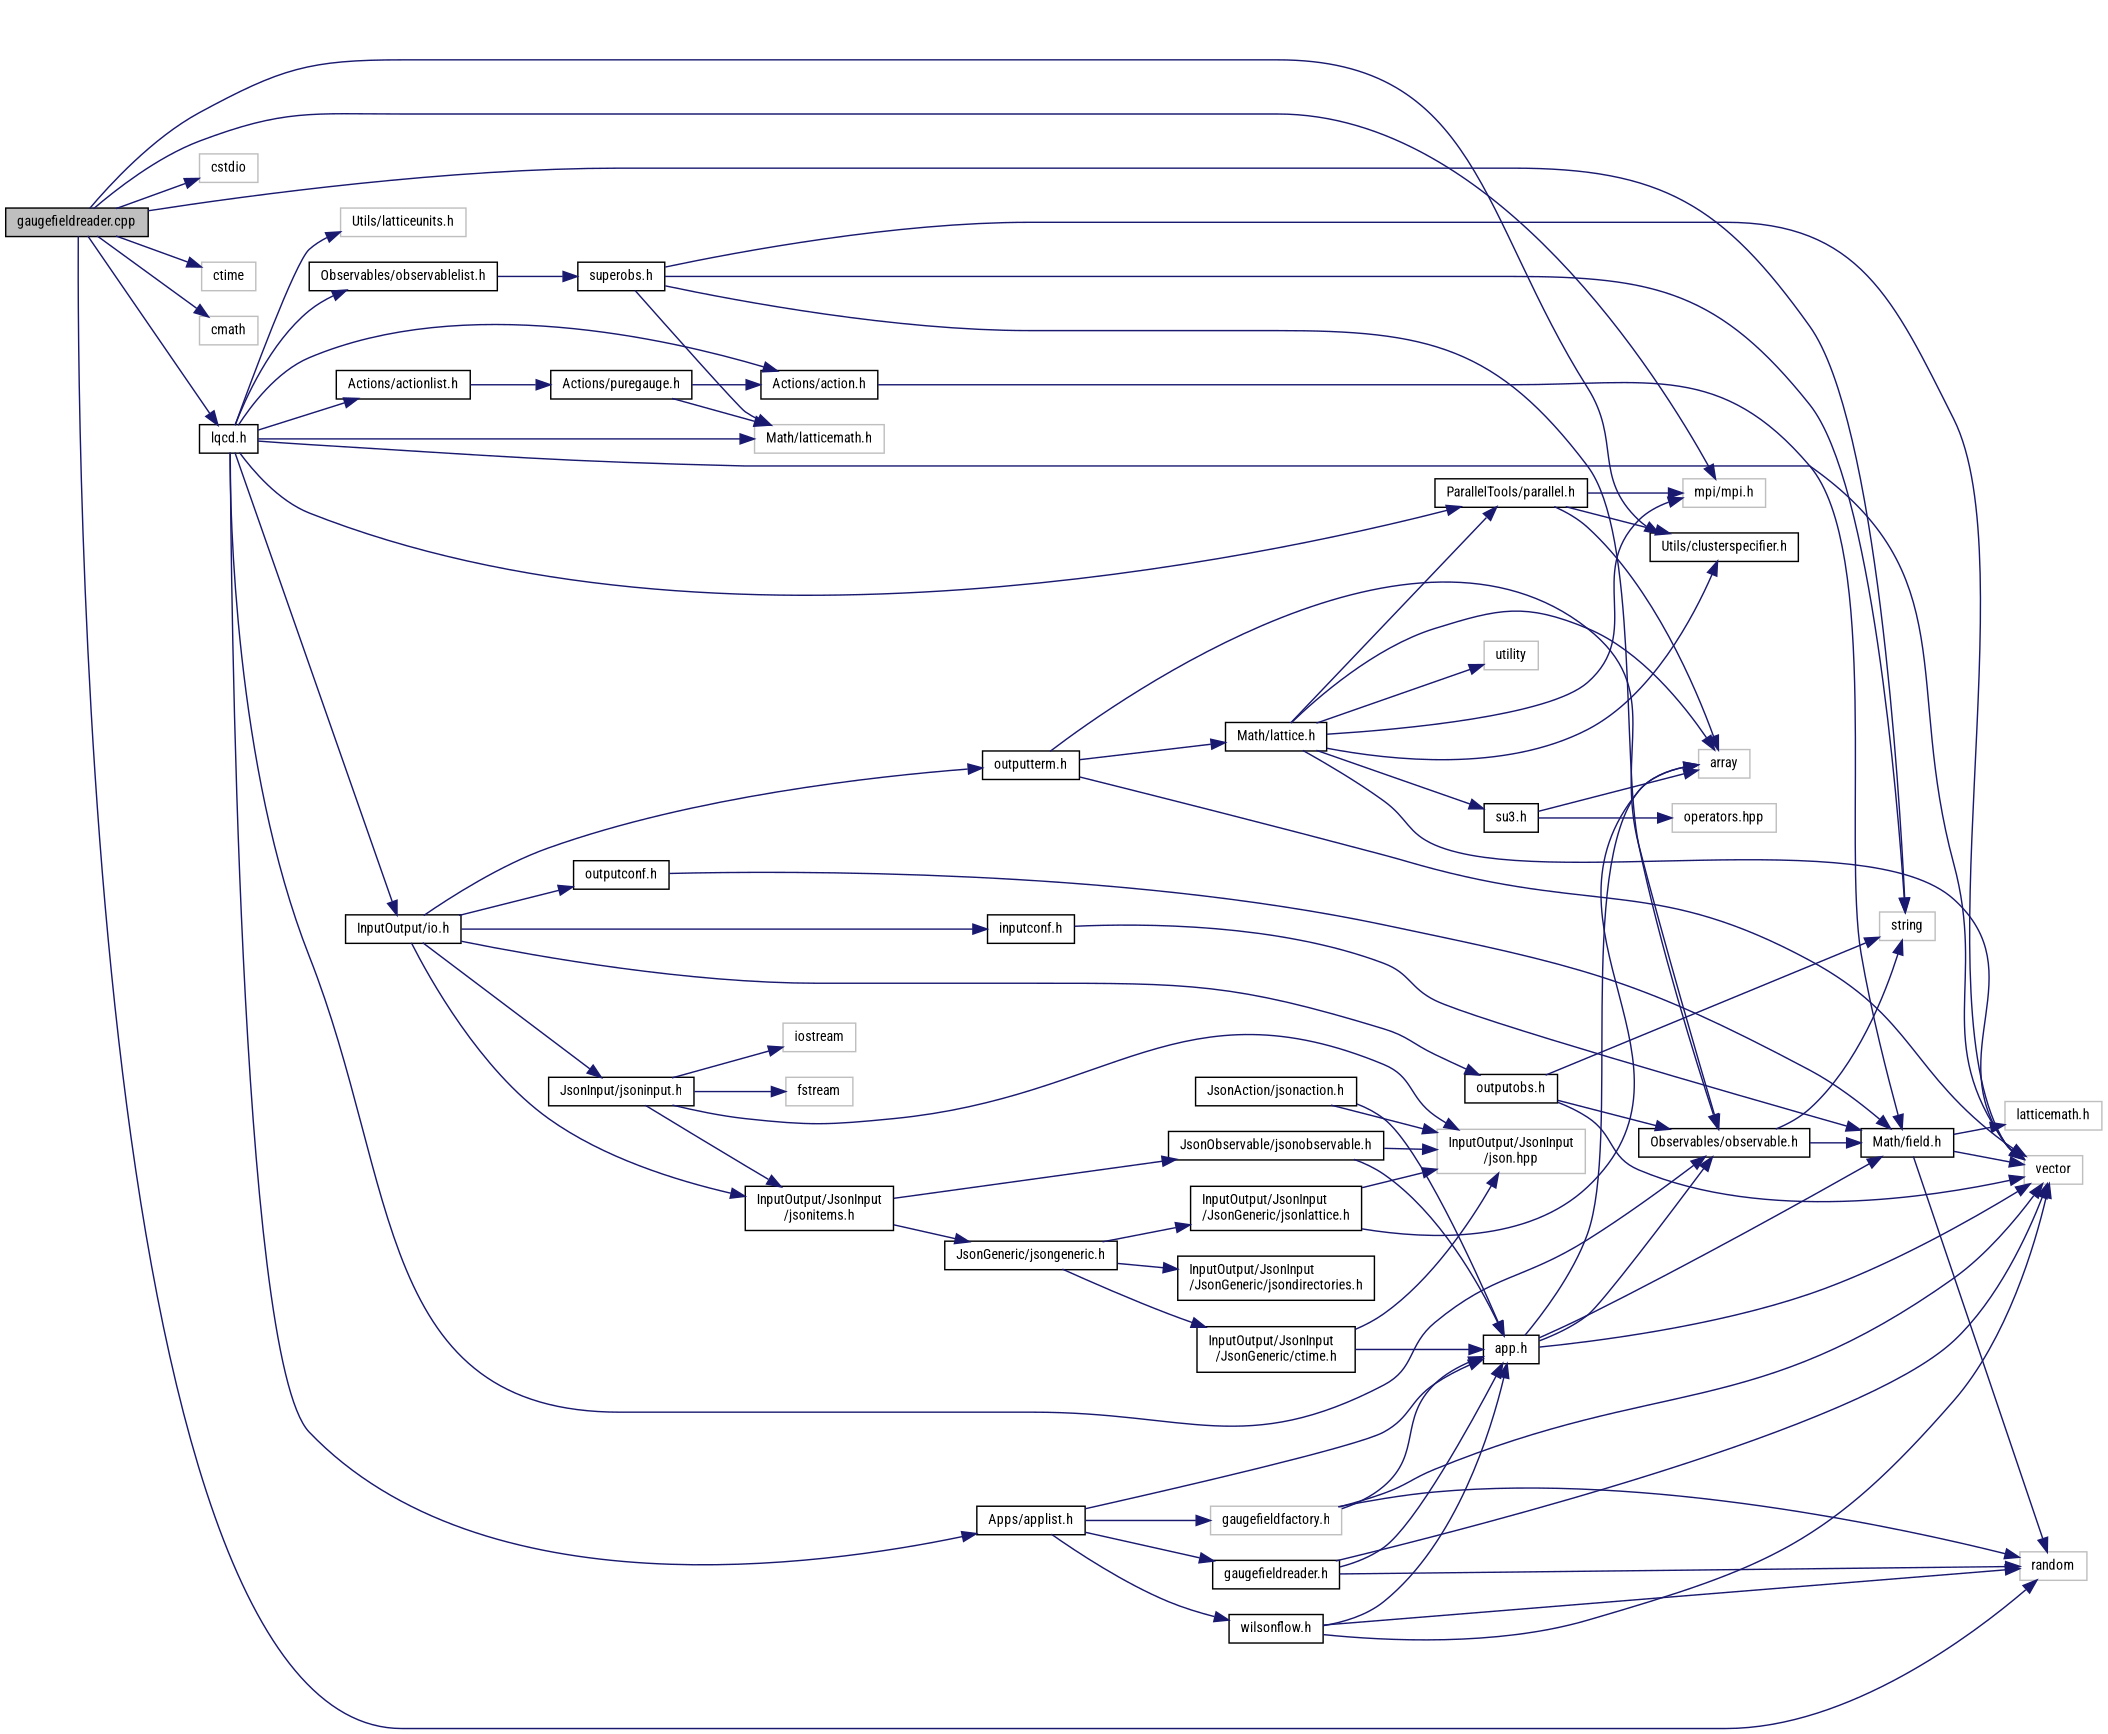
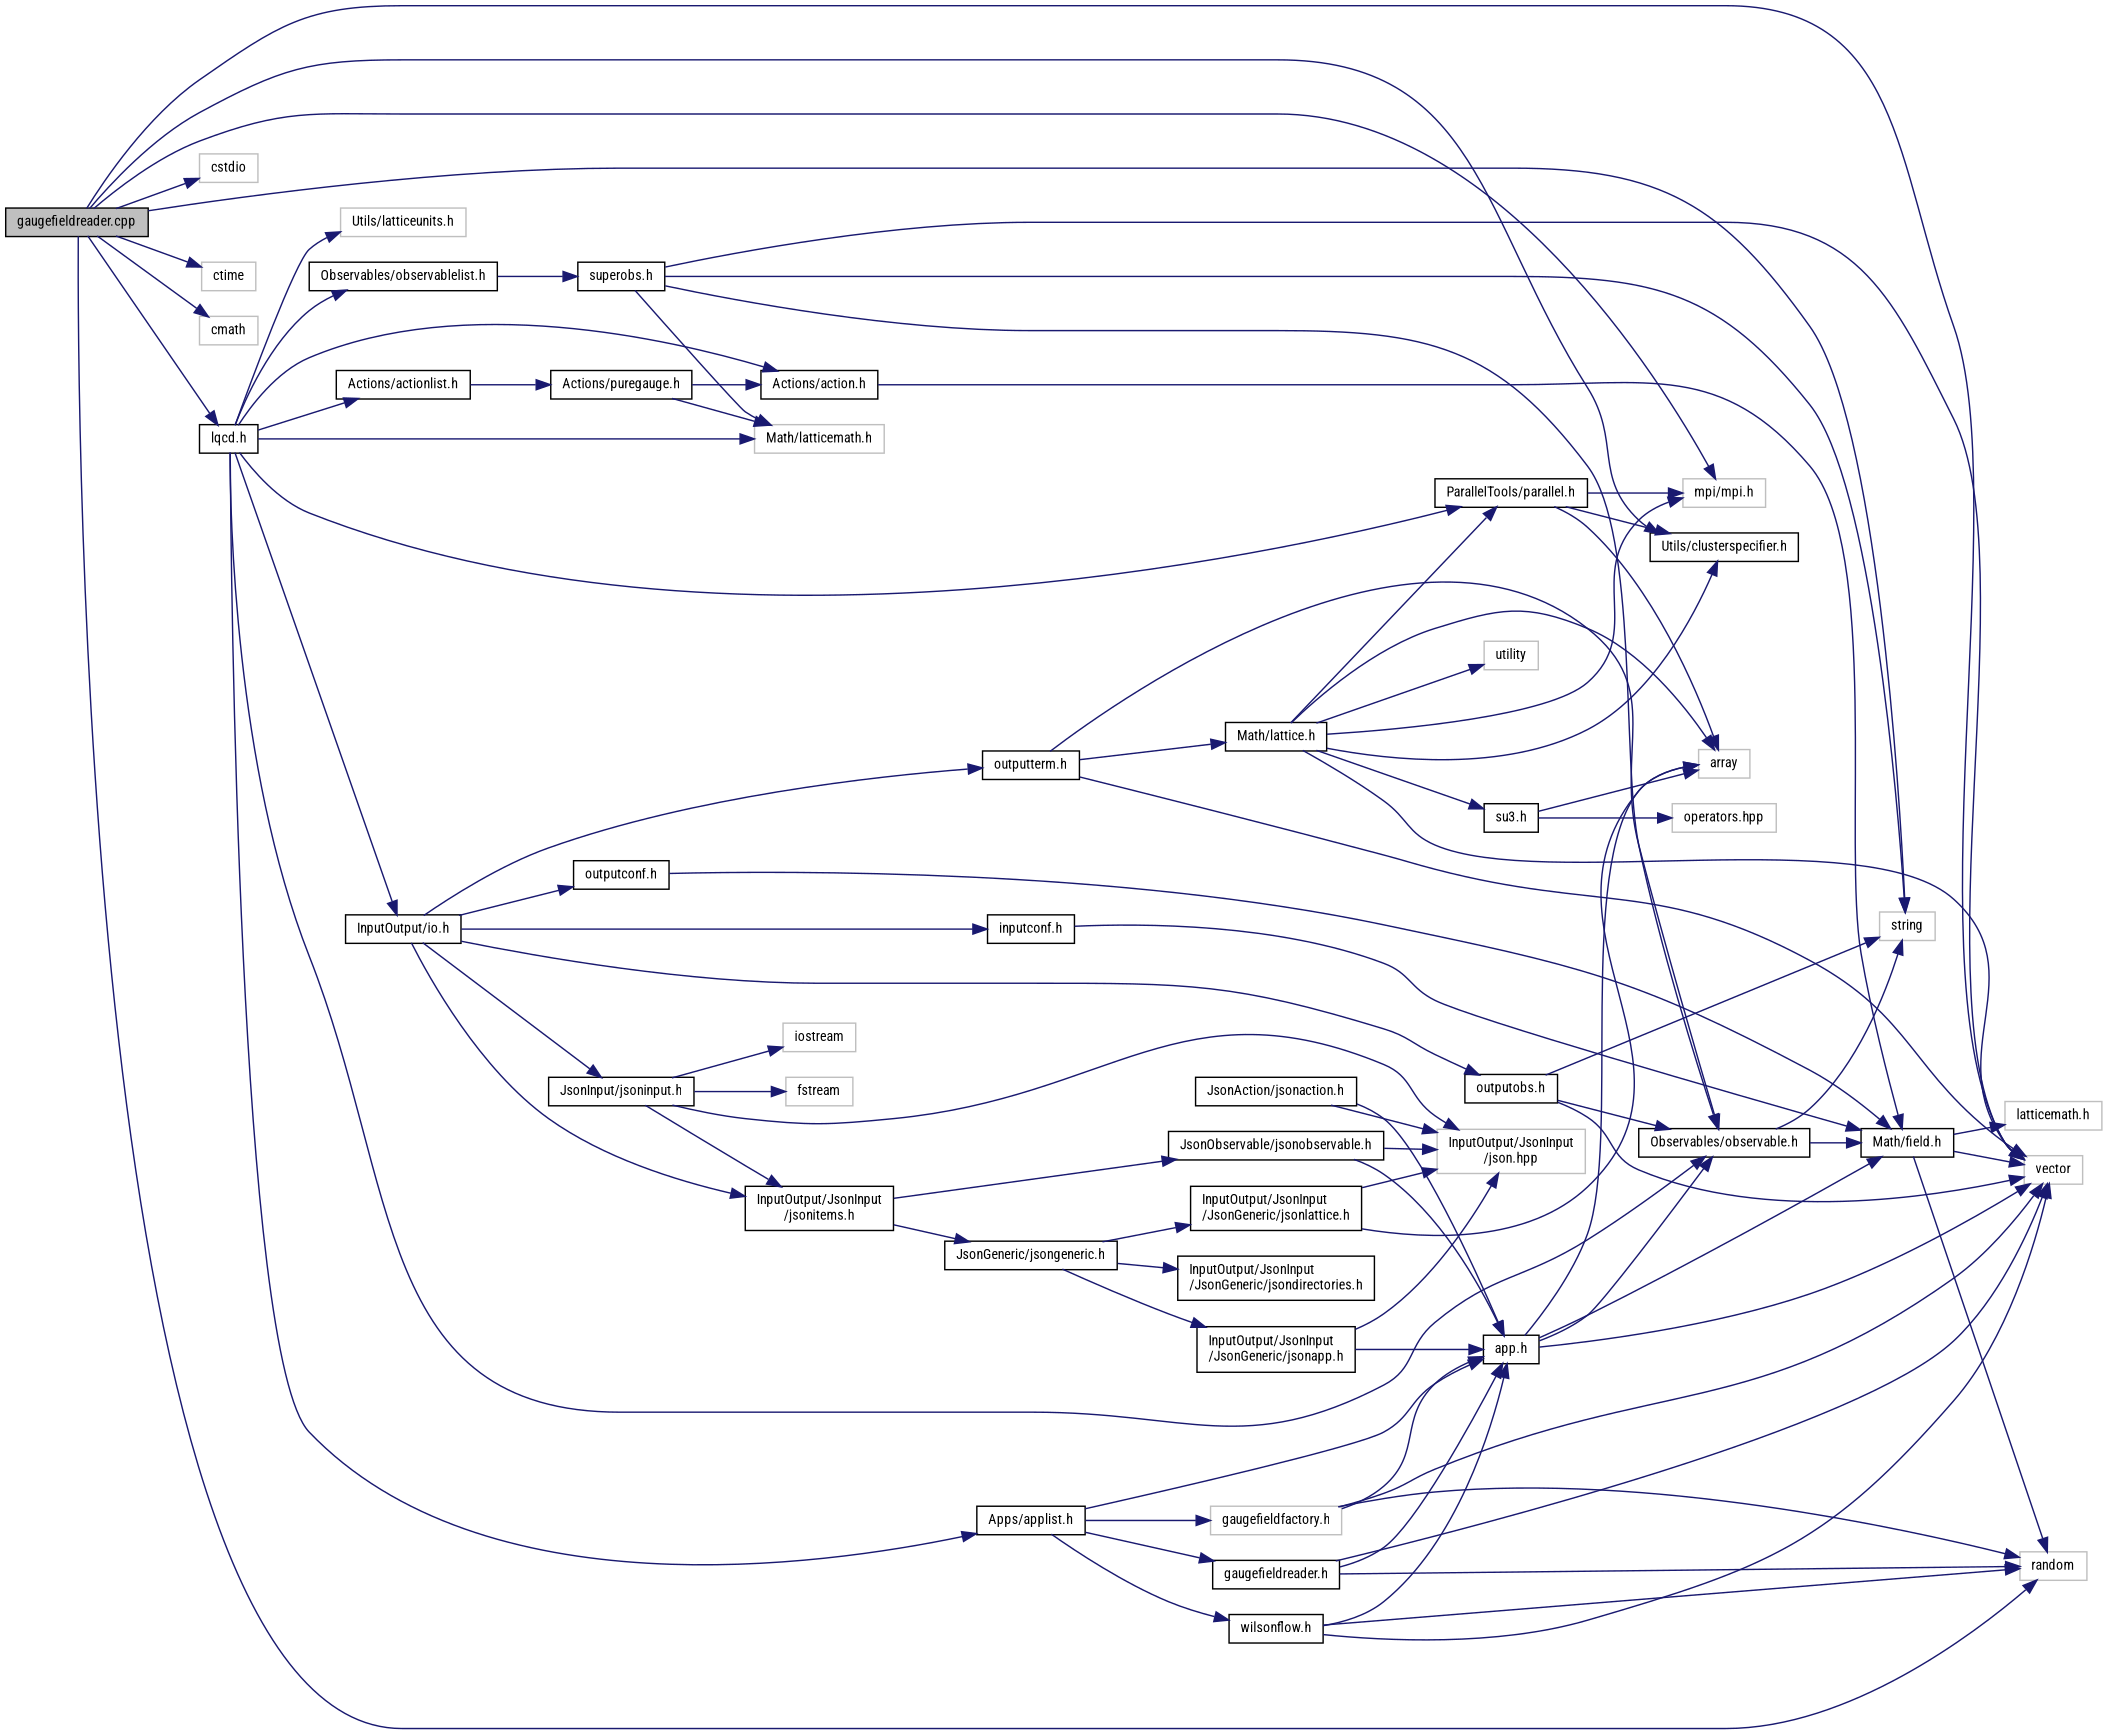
edge "lqcd.h" -> "vector": now "gaugefieldreader.cpp" -> "vector"
node "InputOutput/JsonInput /JsonGeneric/ctime.h": label "InputOutput/JsonInput /JsonGeneric/ctime.h" -> "InputOutput/JsonInput /JsonGeneric/jsonapp.h"
